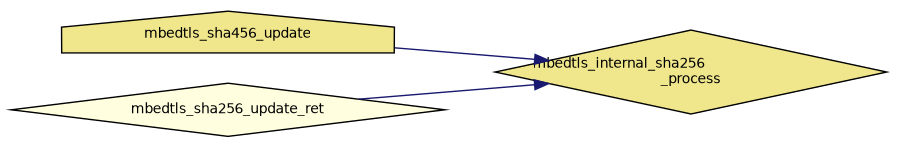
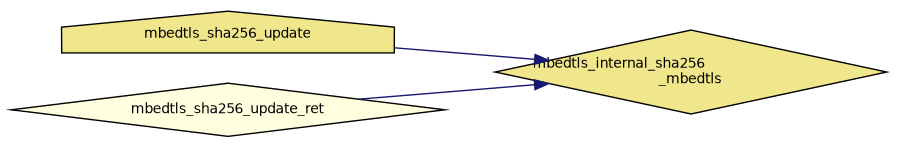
node "mbedtls_sha456_update": label "mbedtls_sha456_update" -> "mbedtls_sha256_update"
node "mbedtls_internal_sha256 _process": label "mbedtls_internal_sha256 _process" -> "mbedtls_internal_sha256 _mbedtls"
